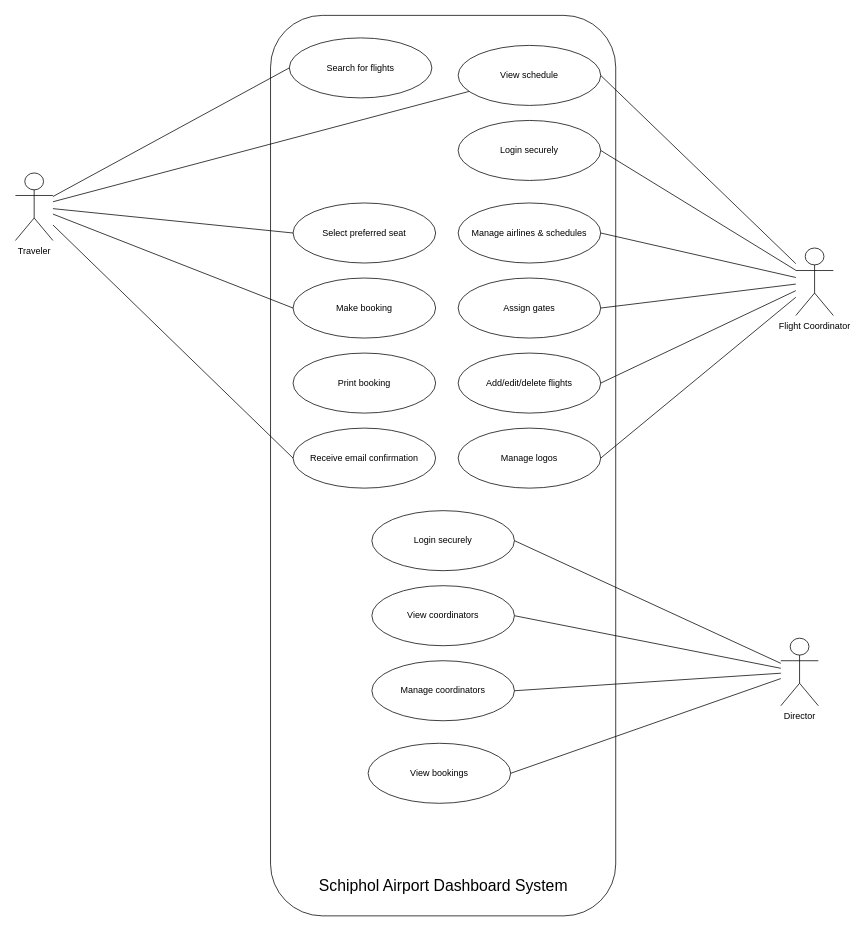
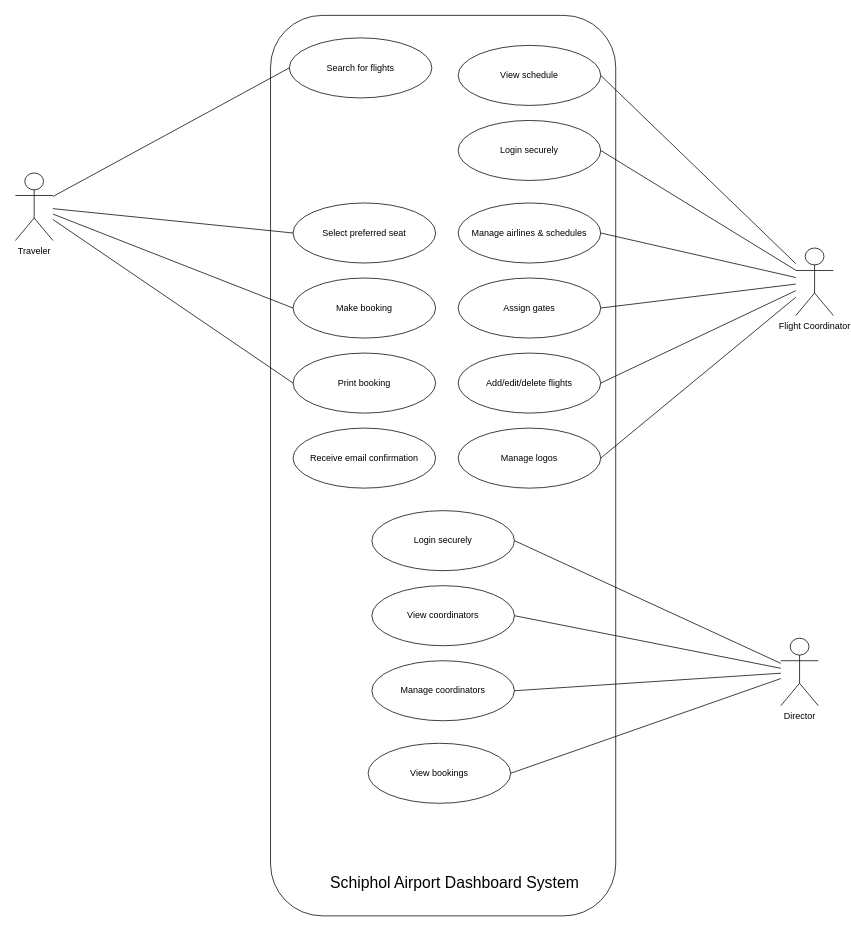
edge "View schedule" -- "Traveler": now "Print booking" -- "Traveler"
edge "Traveler" -- "Receive email confirmation": removed
node "Schiphol Airport Dashboard System": moved (443, 885) -> (454, 882)
